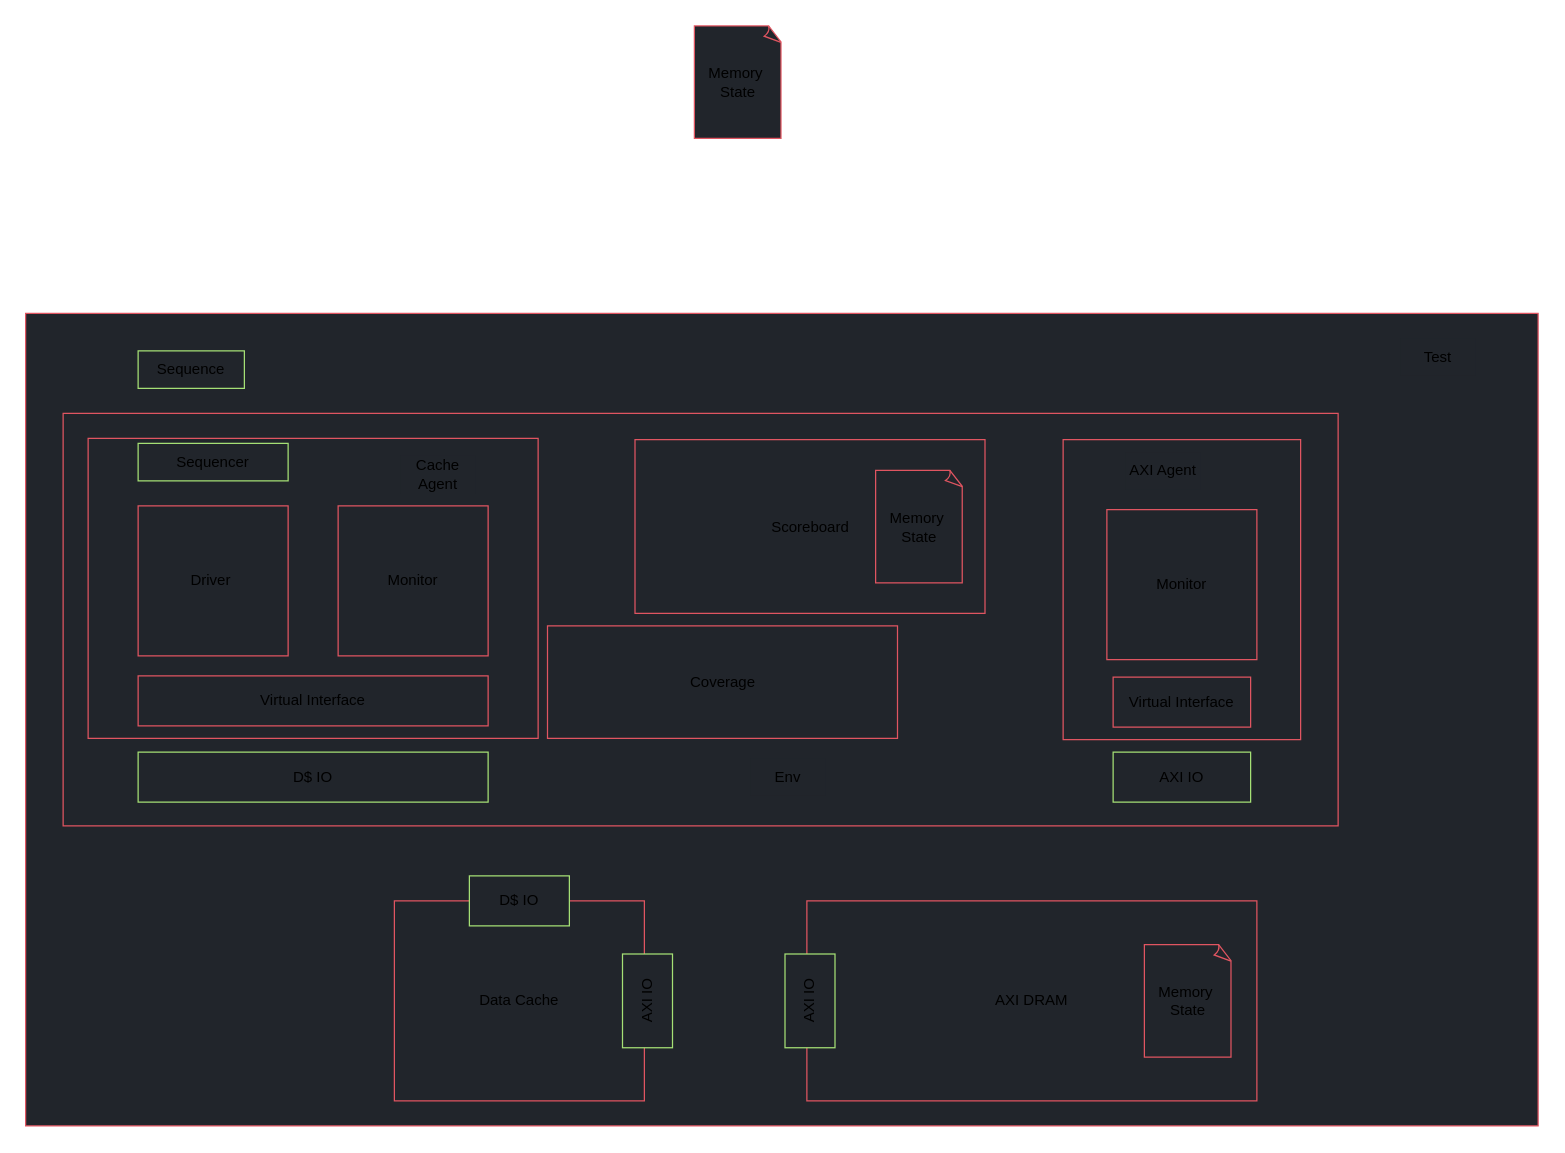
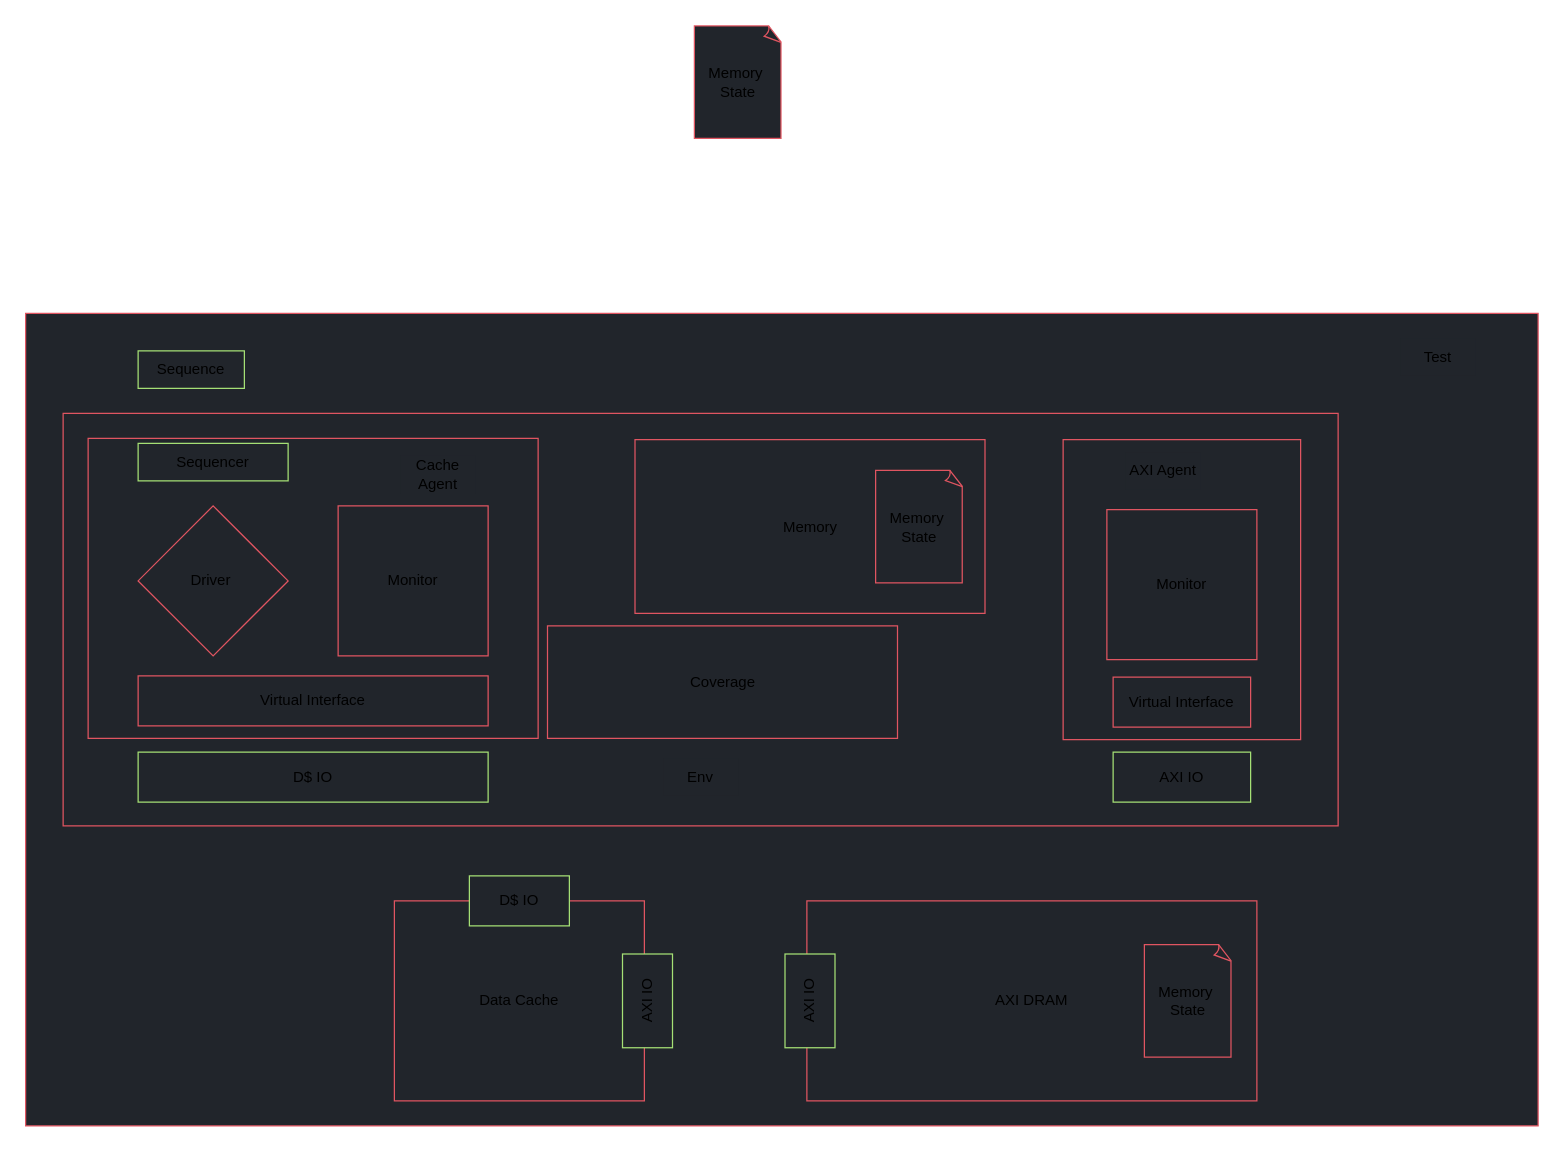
node "Scoreboard": label "Scoreboard" -> "Memory"
node "Driver": shape rectangle -> diamond
node "Env": moved (788, 777) -> (701, 777)
